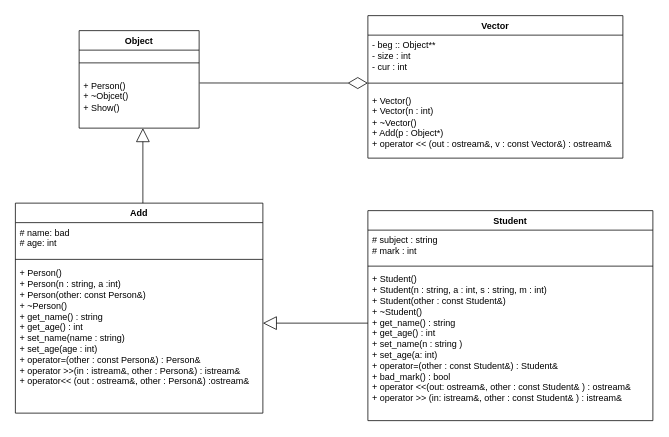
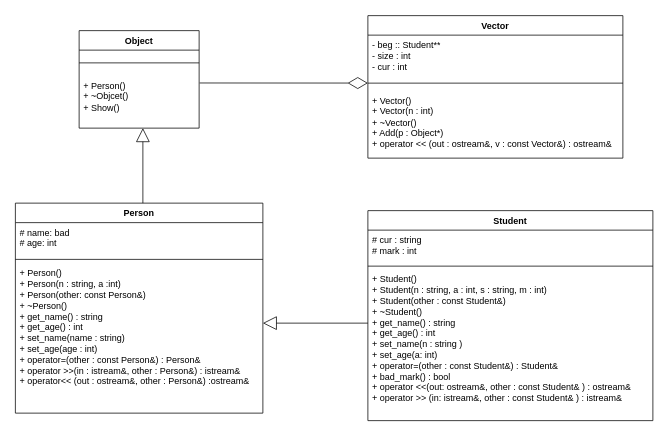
node "- beg :: Object** - size : int - cur : int": label "- beg :: Object** - size : int - cur : int" -> "- beg :: Student** - size : int - cur : int"
node "Add": label "Add" -> "Person"
node "# subject : string # mark : int": label "# subject : string # mark : int" -> "# cur : string # mark : int"
